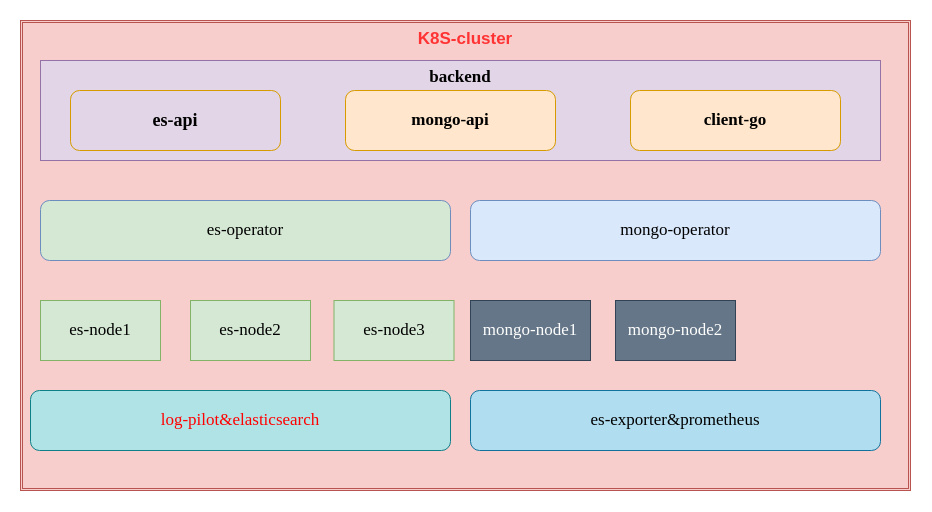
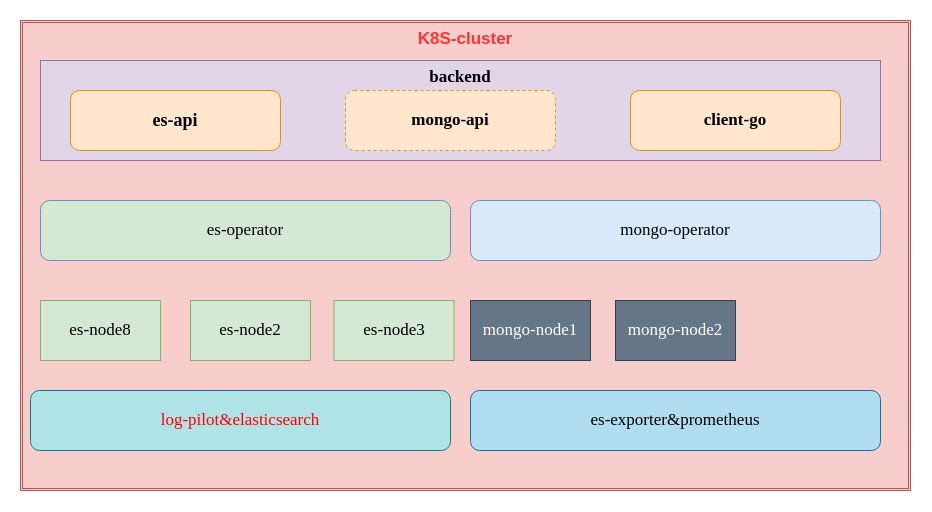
node "es-api": fillcolor #e1d5e7 -> #ffe6cc
node "mongo-api": style solid -> dashed
node "es-node1": label "es-node1" -> "es-node8"
